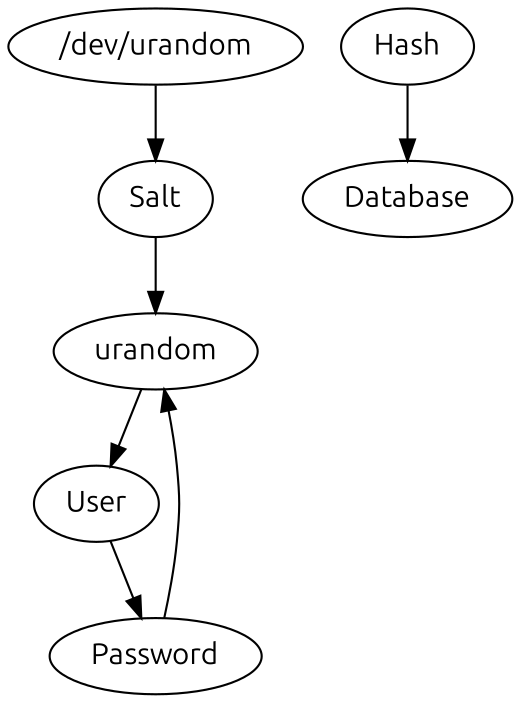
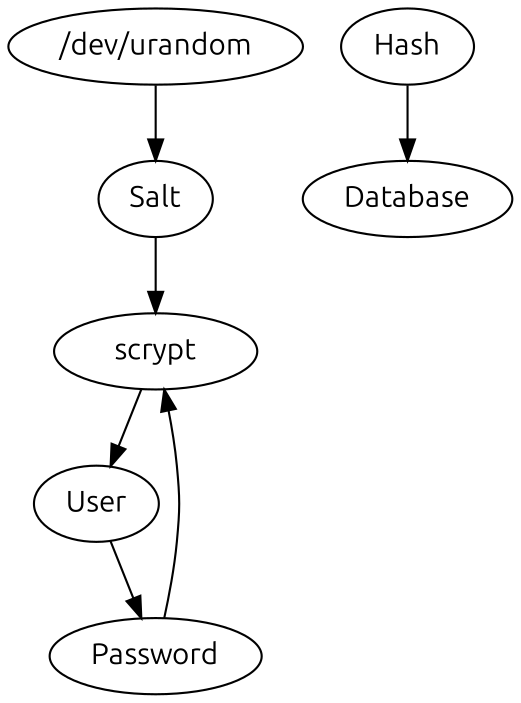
node "urandom": label "urandom" -> "scrypt"
